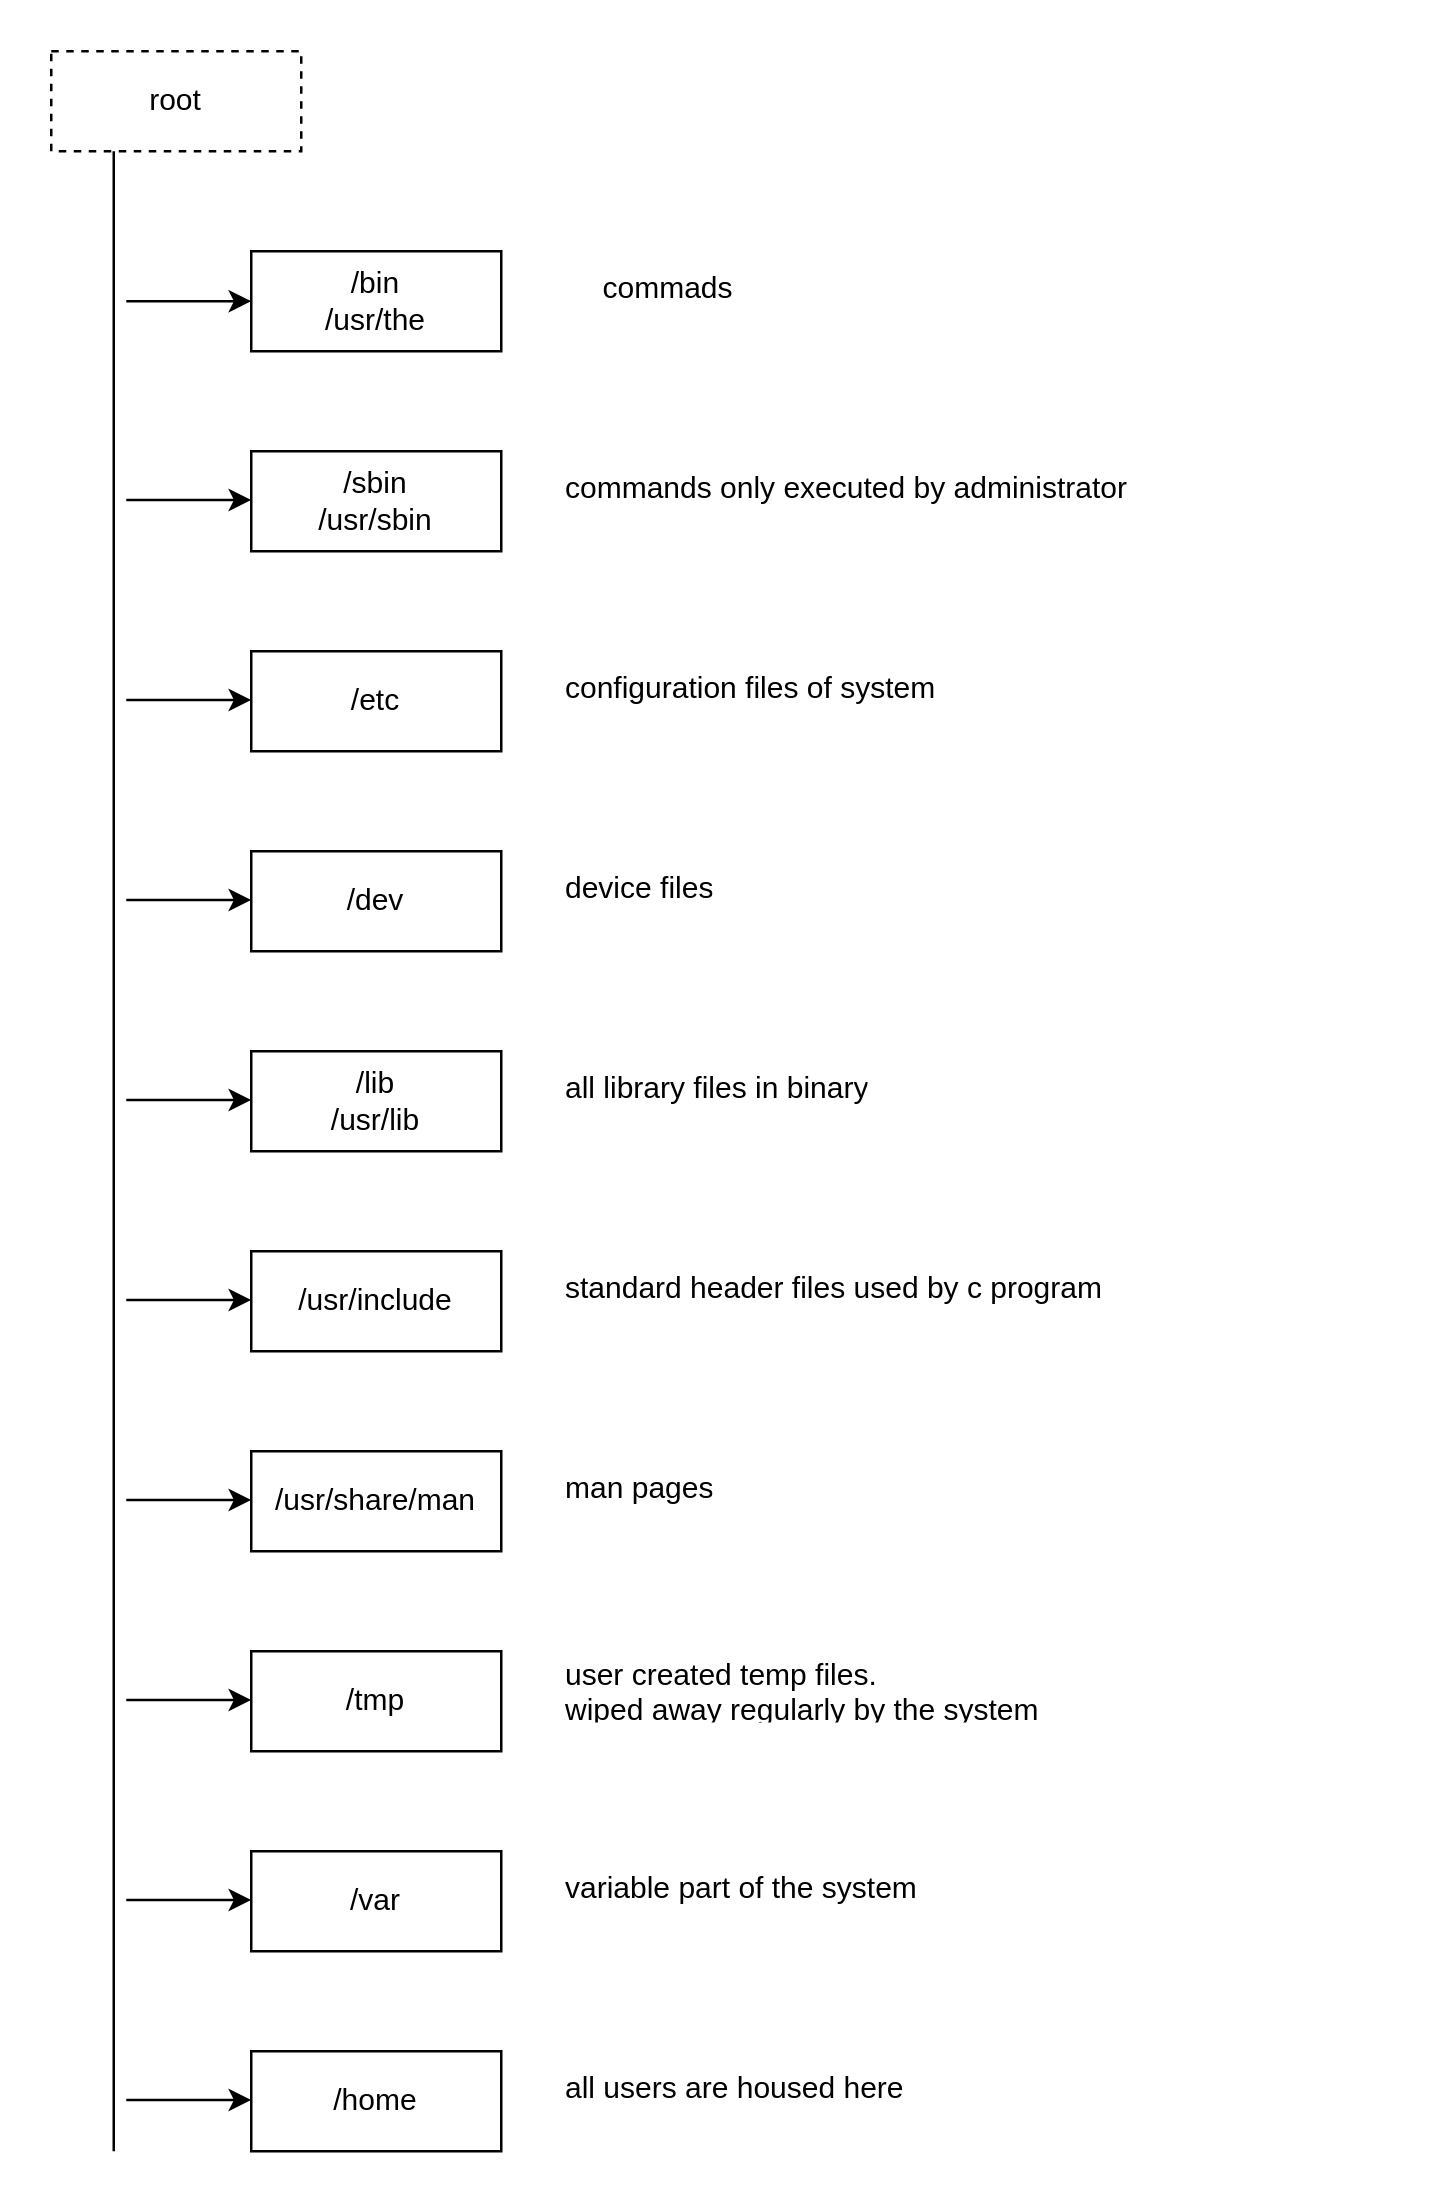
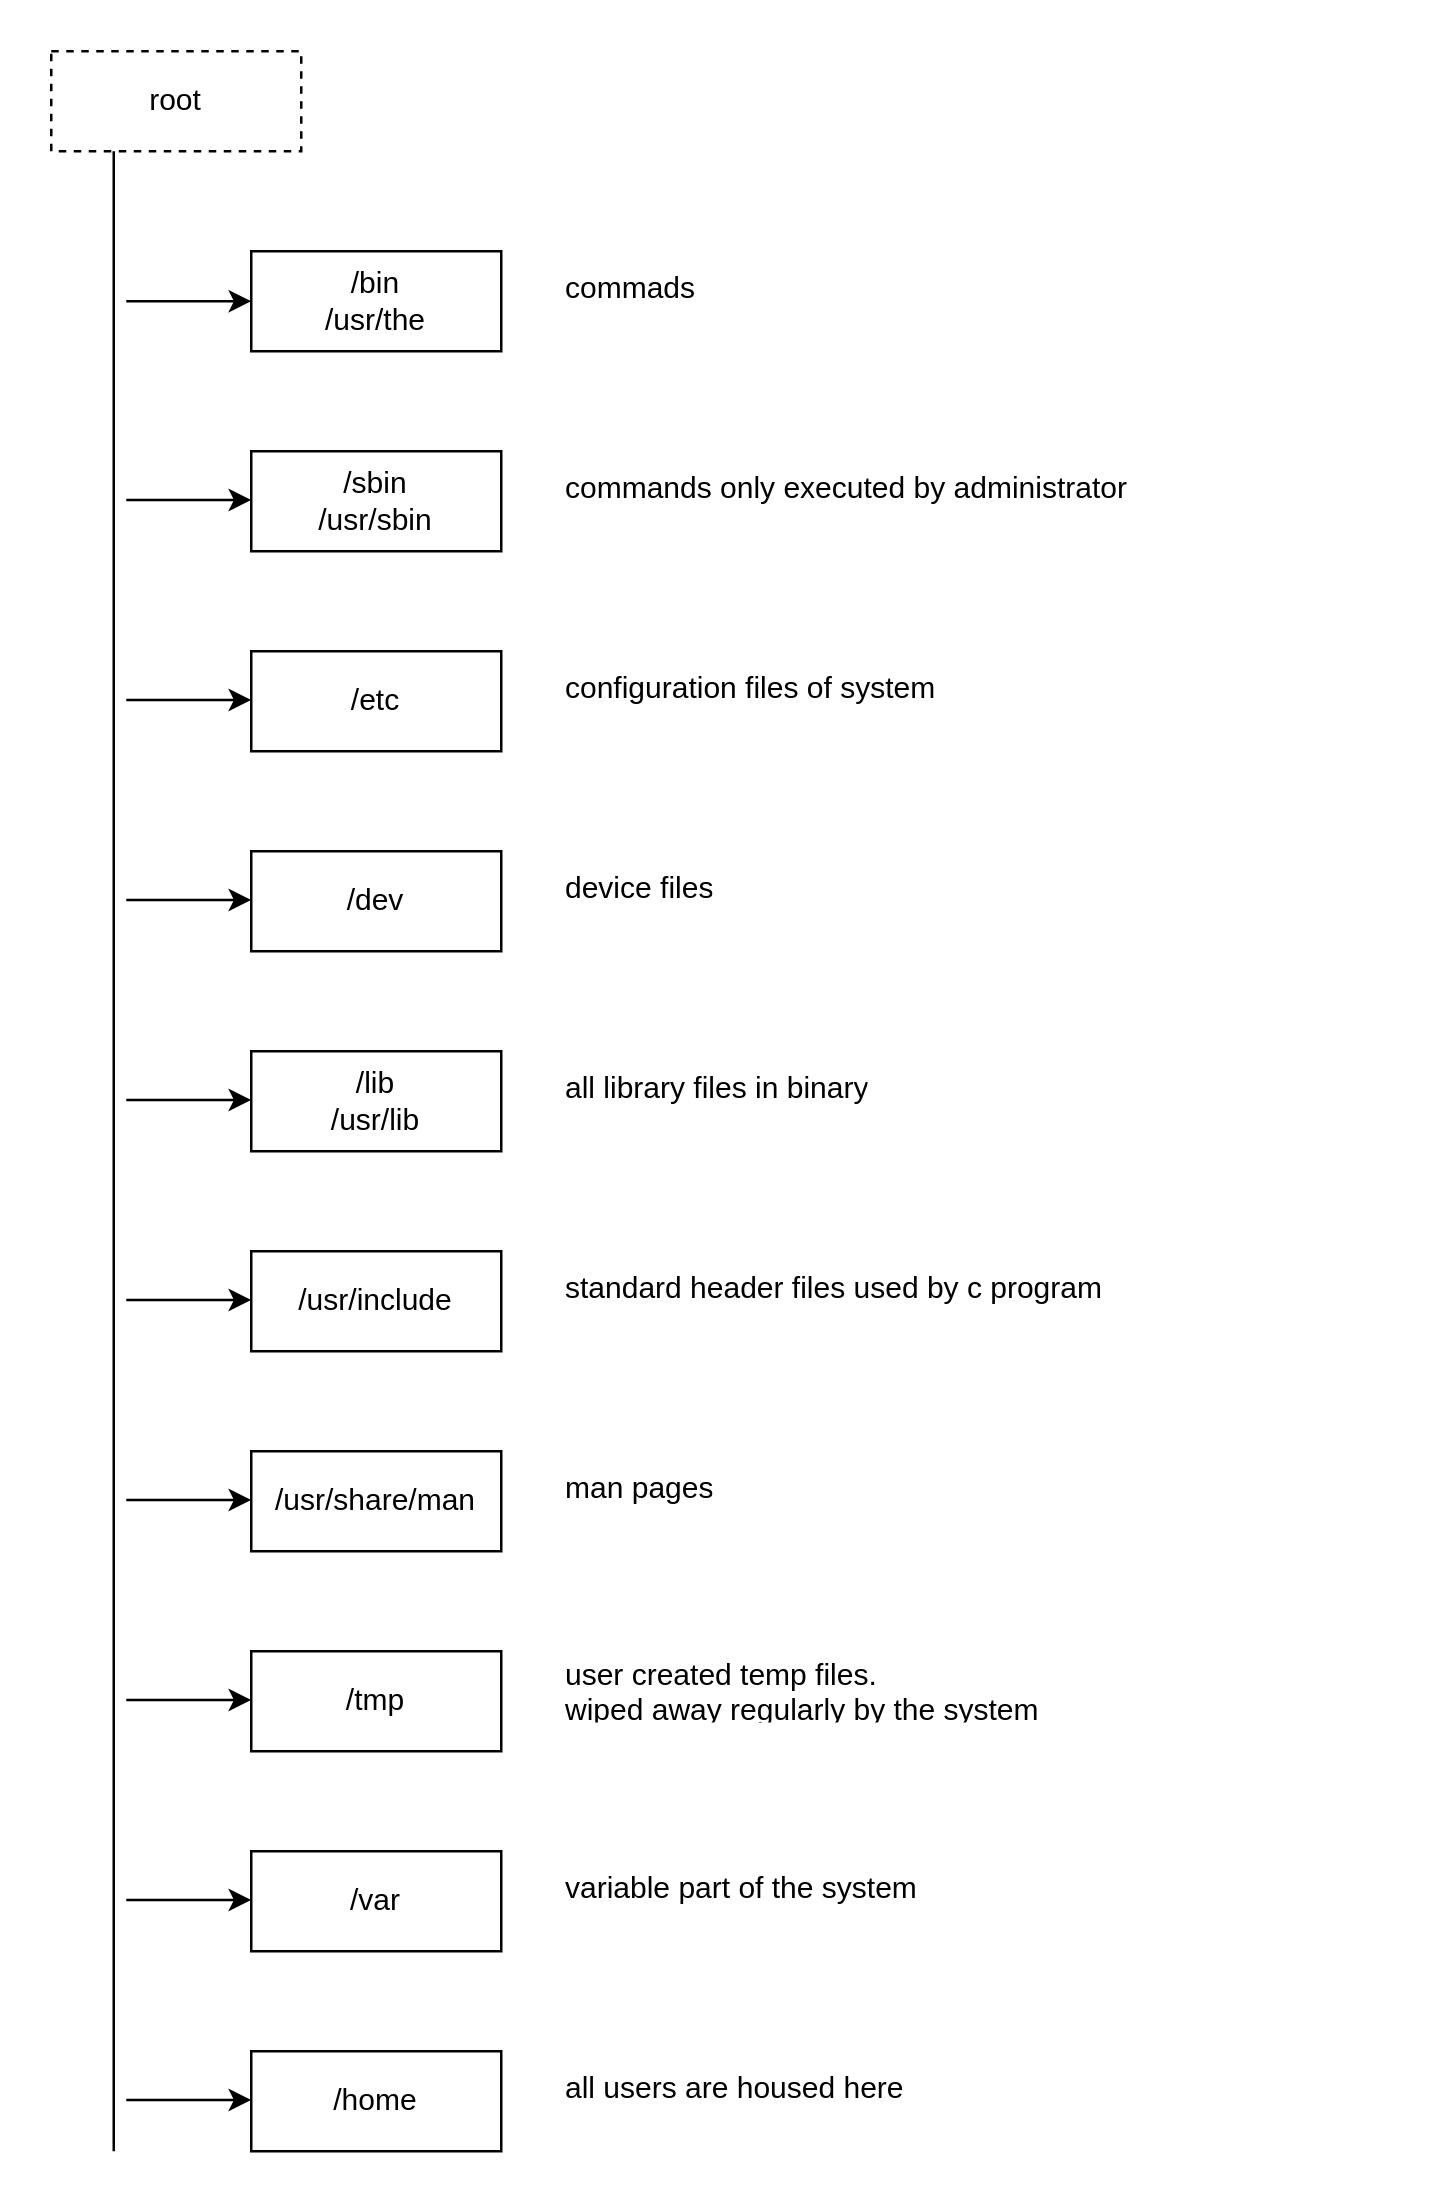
node "commads": moved (689, 289) -> (651, 289)
